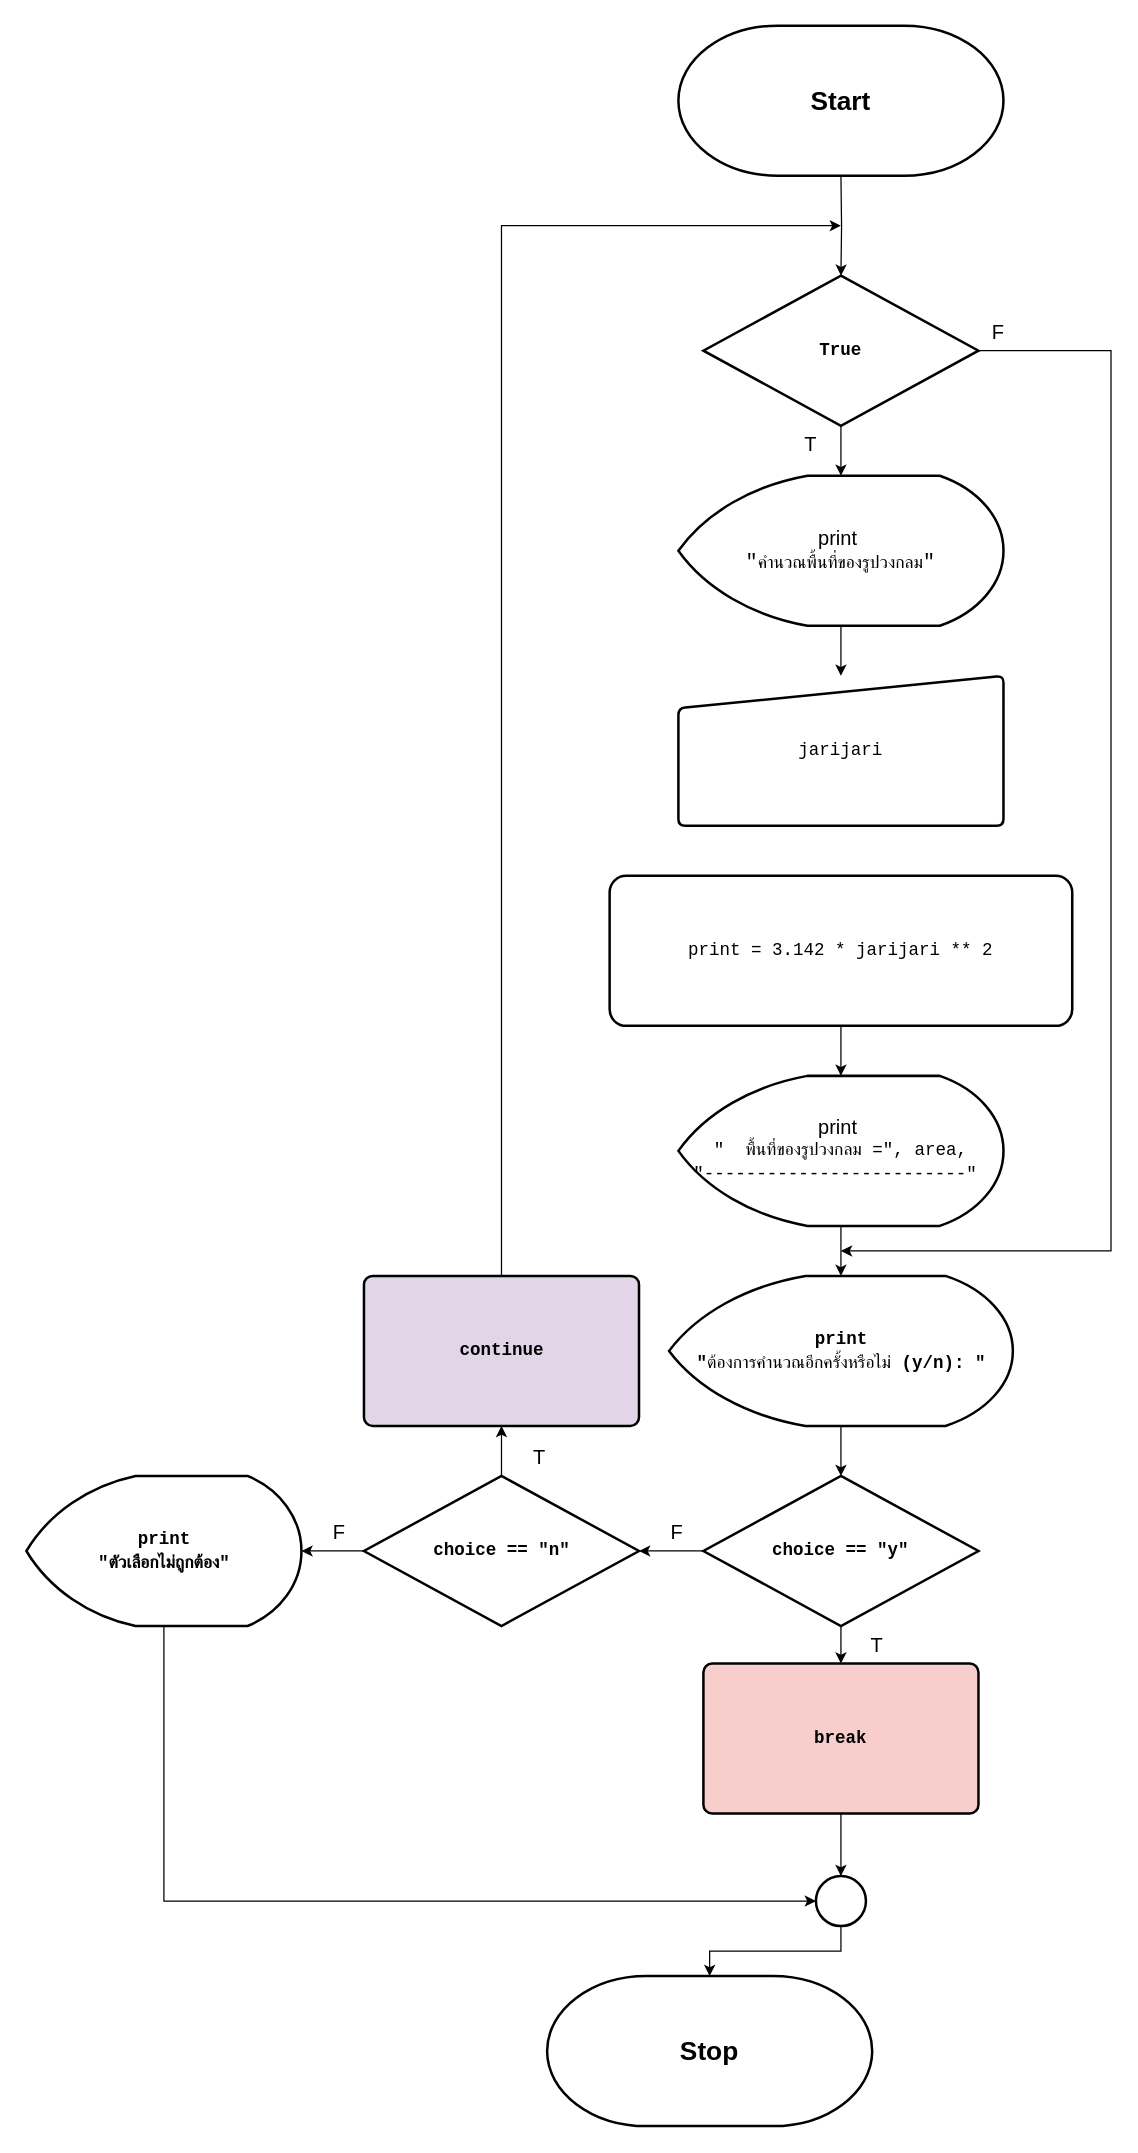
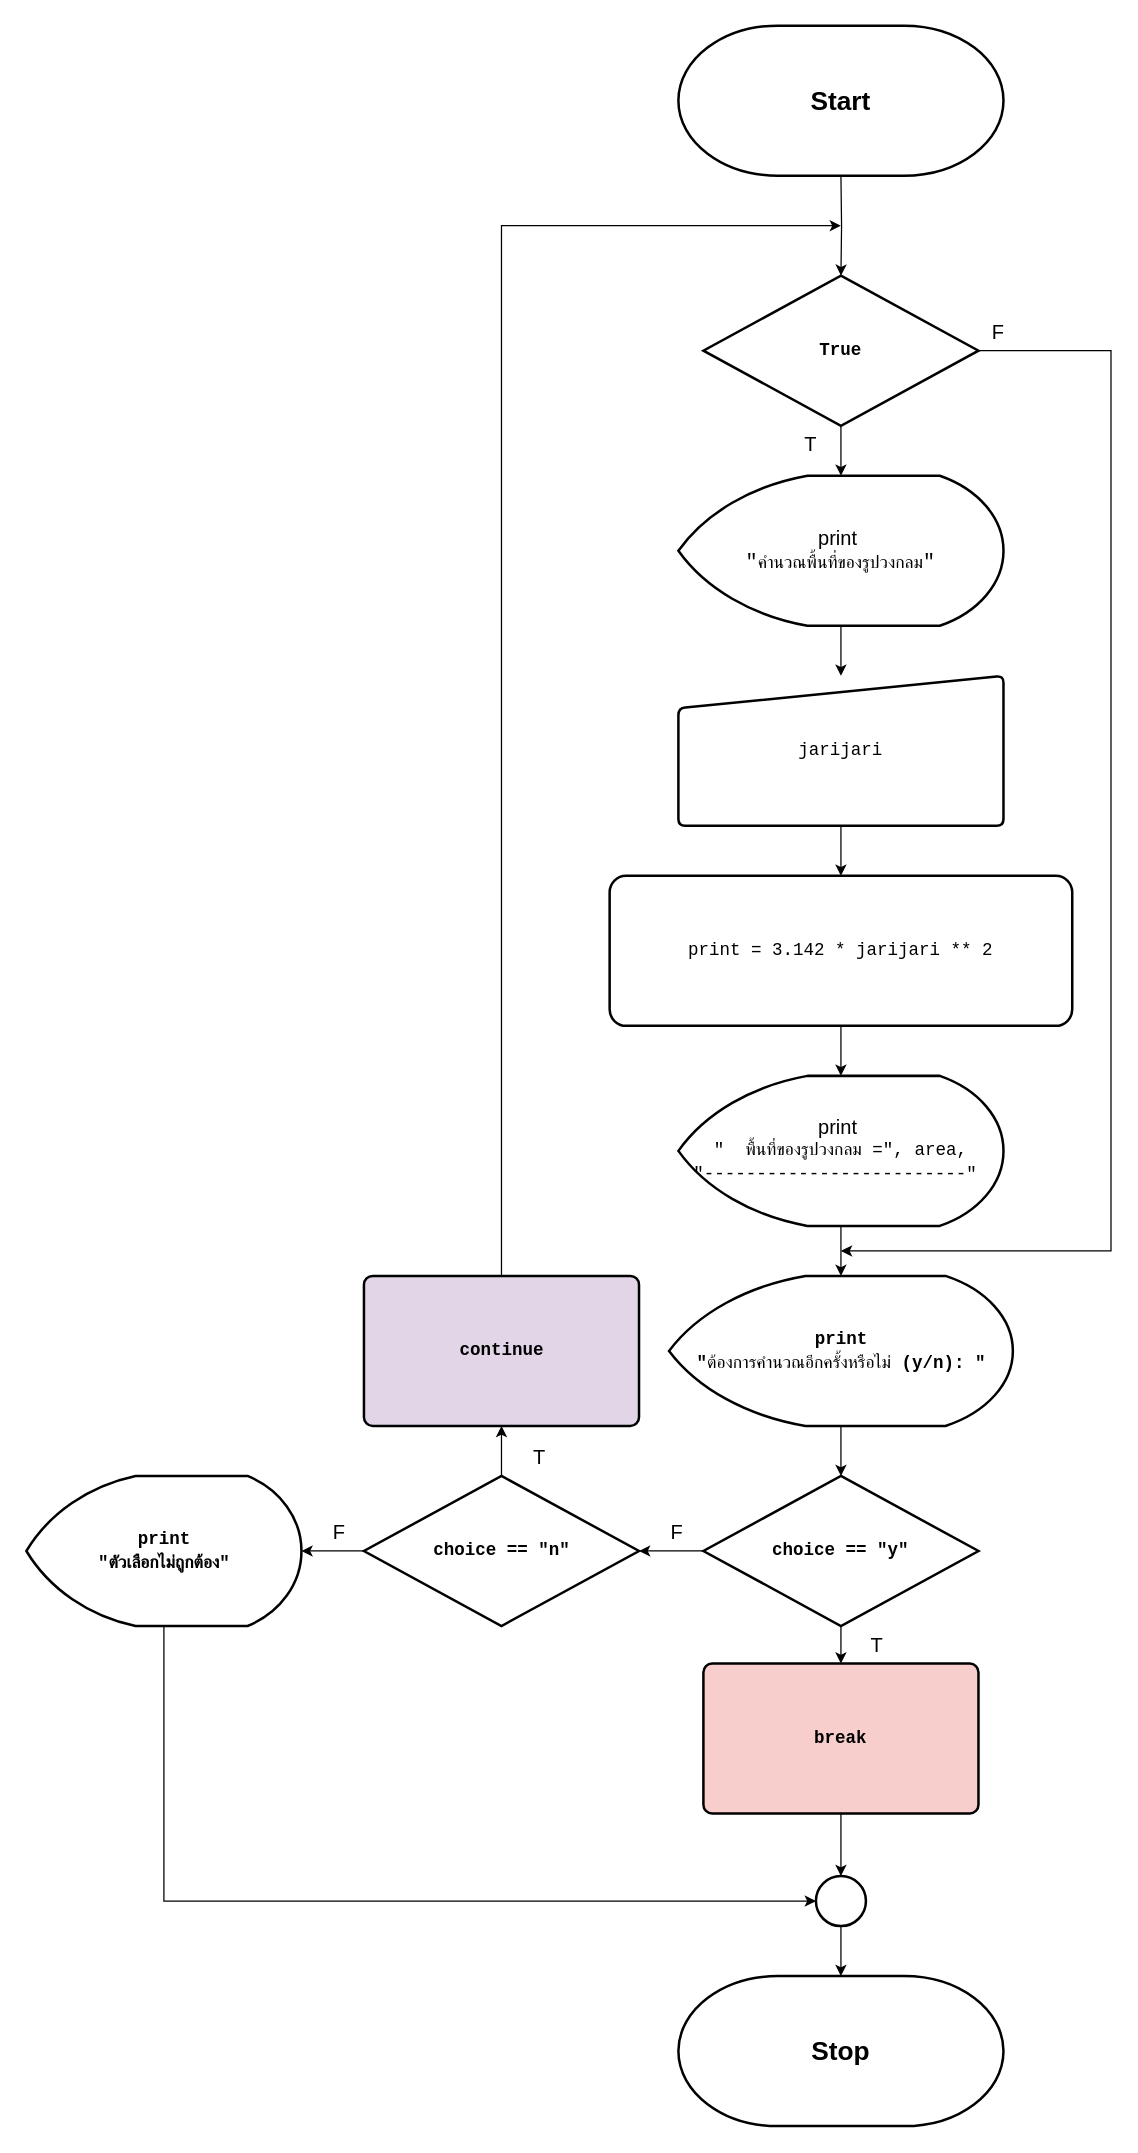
edge "jarijari" -> "print = 3.142 * jarijari ** 2": added
node "Stop": moved (709, 2051) -> (841, 2051)
